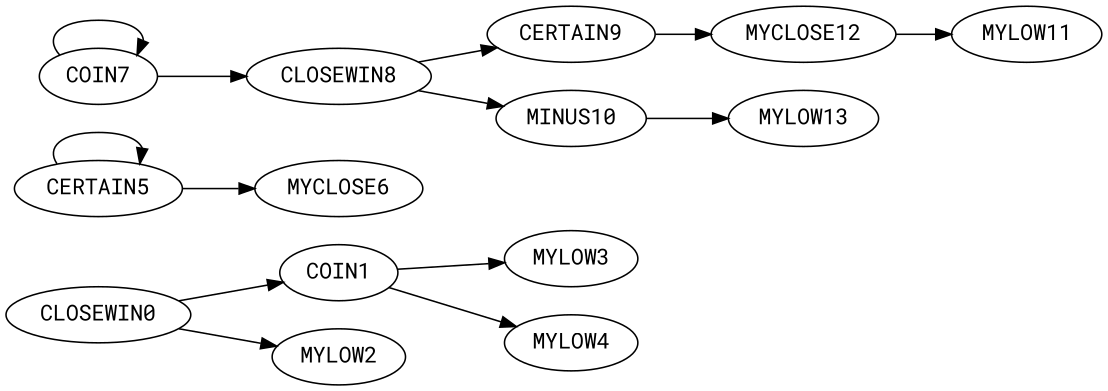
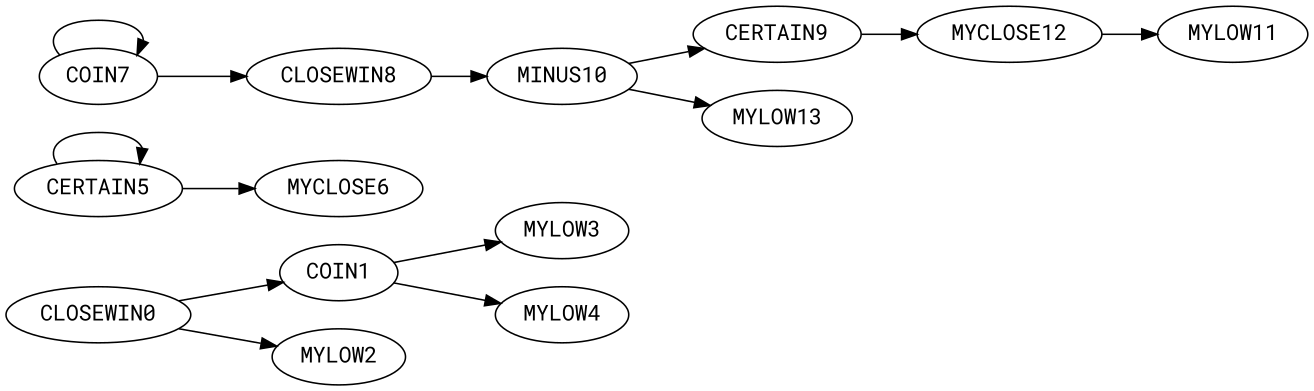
edge "CLOSEWIN8" -> "CERTAIN9": now "MINUS10" -> "CERTAIN9"
